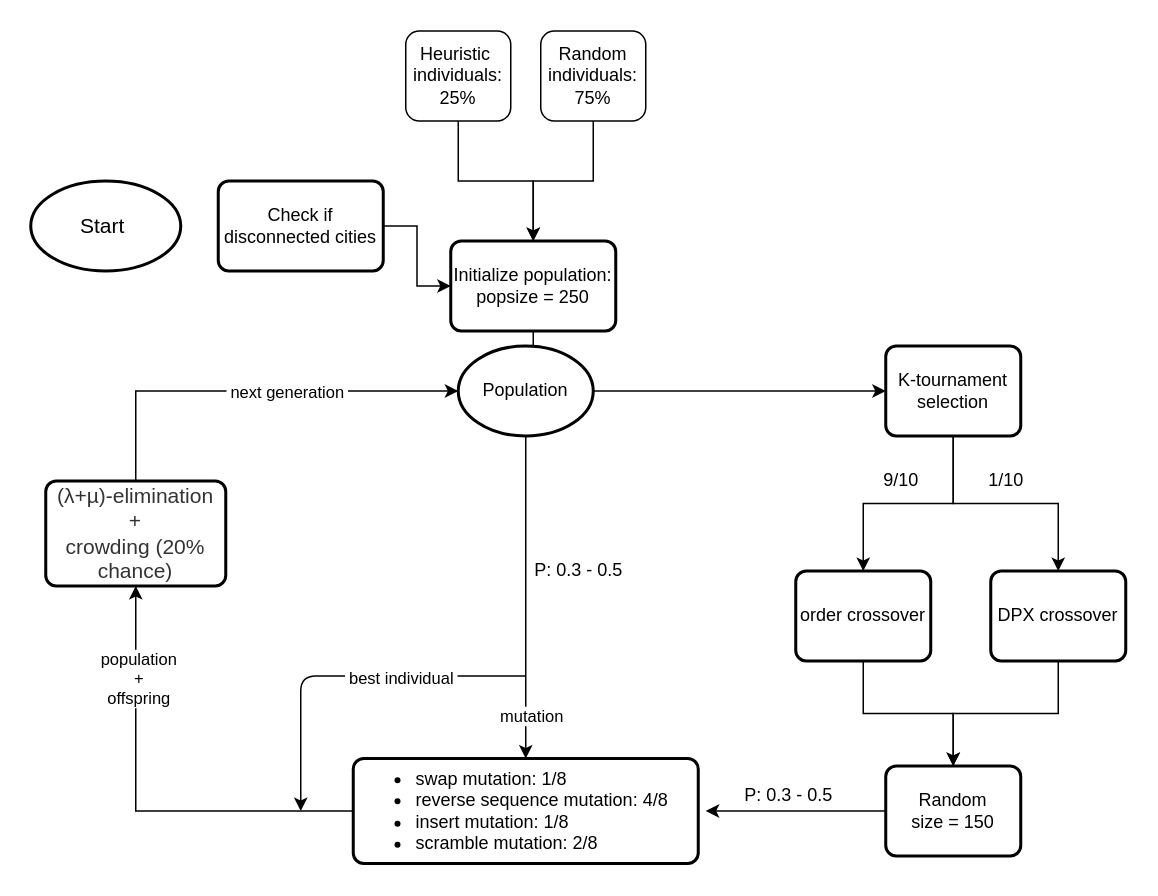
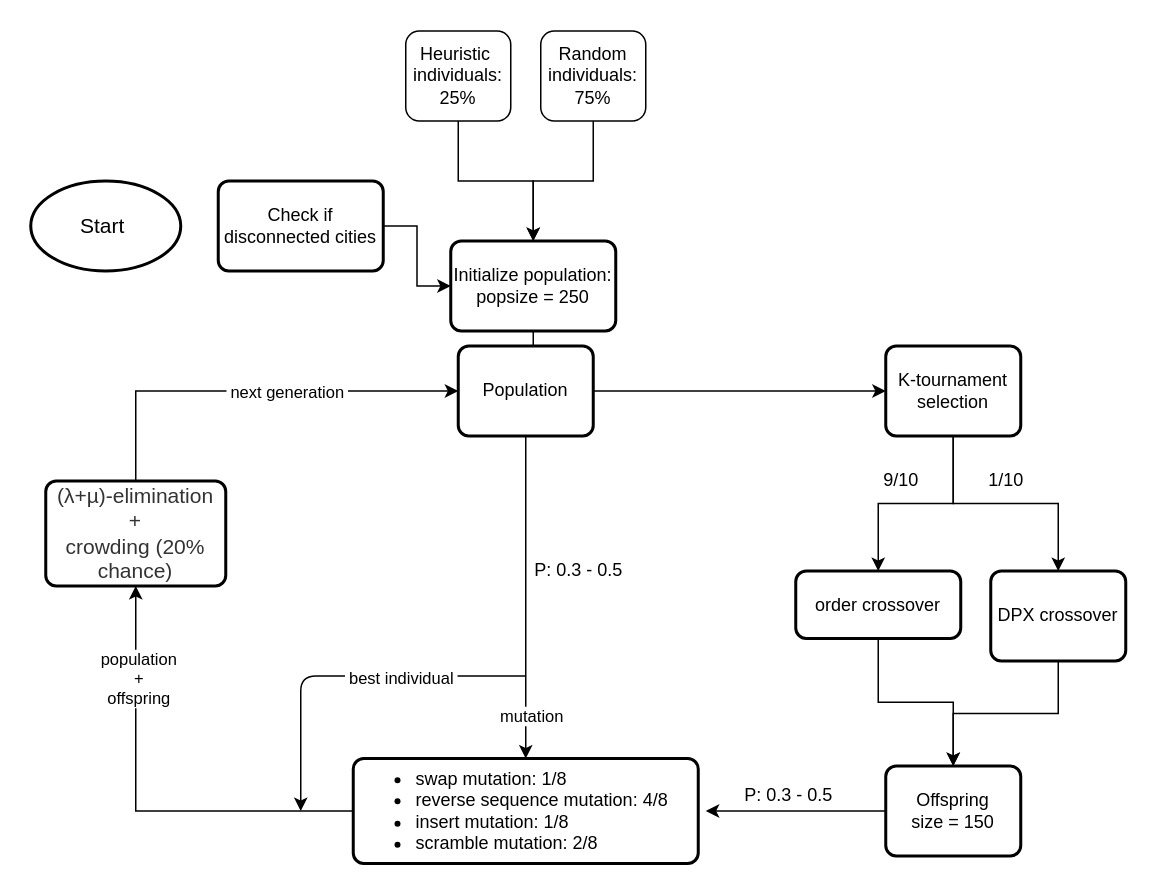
node "Population": shape ellipse -> rounded rectangle
node "order crossover": size 135x90 -> 165x68
node "Random size = 150": label "Random size = 150" -> "Offspring size = 150"
